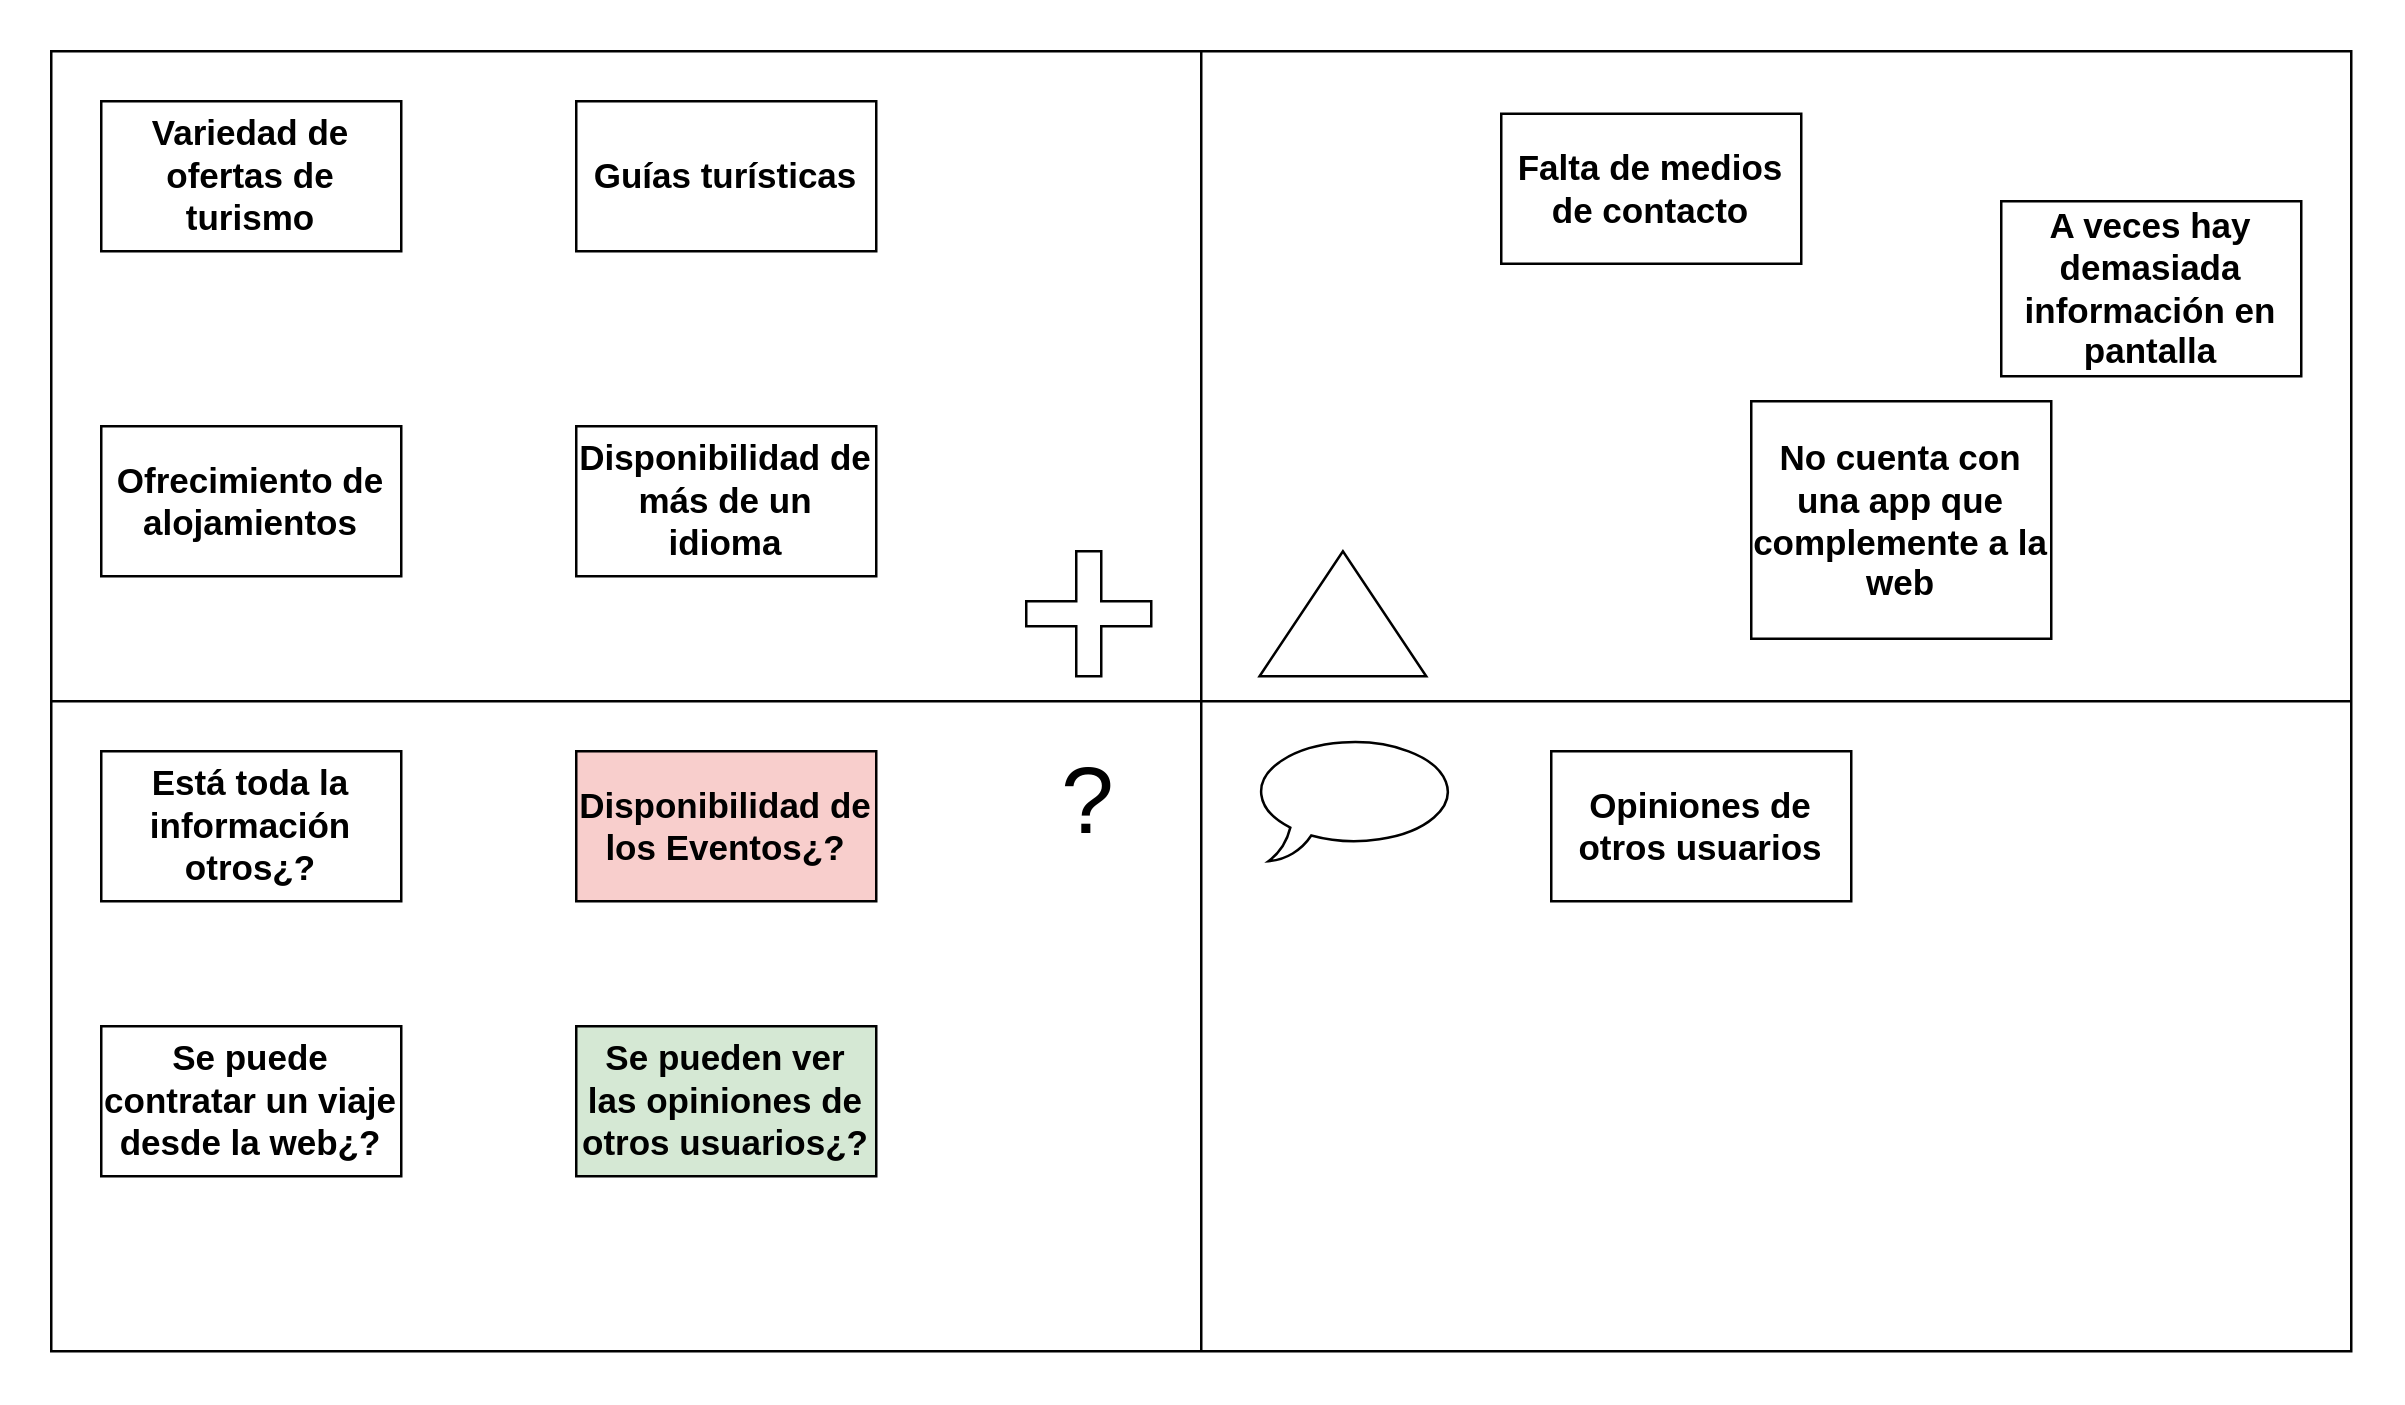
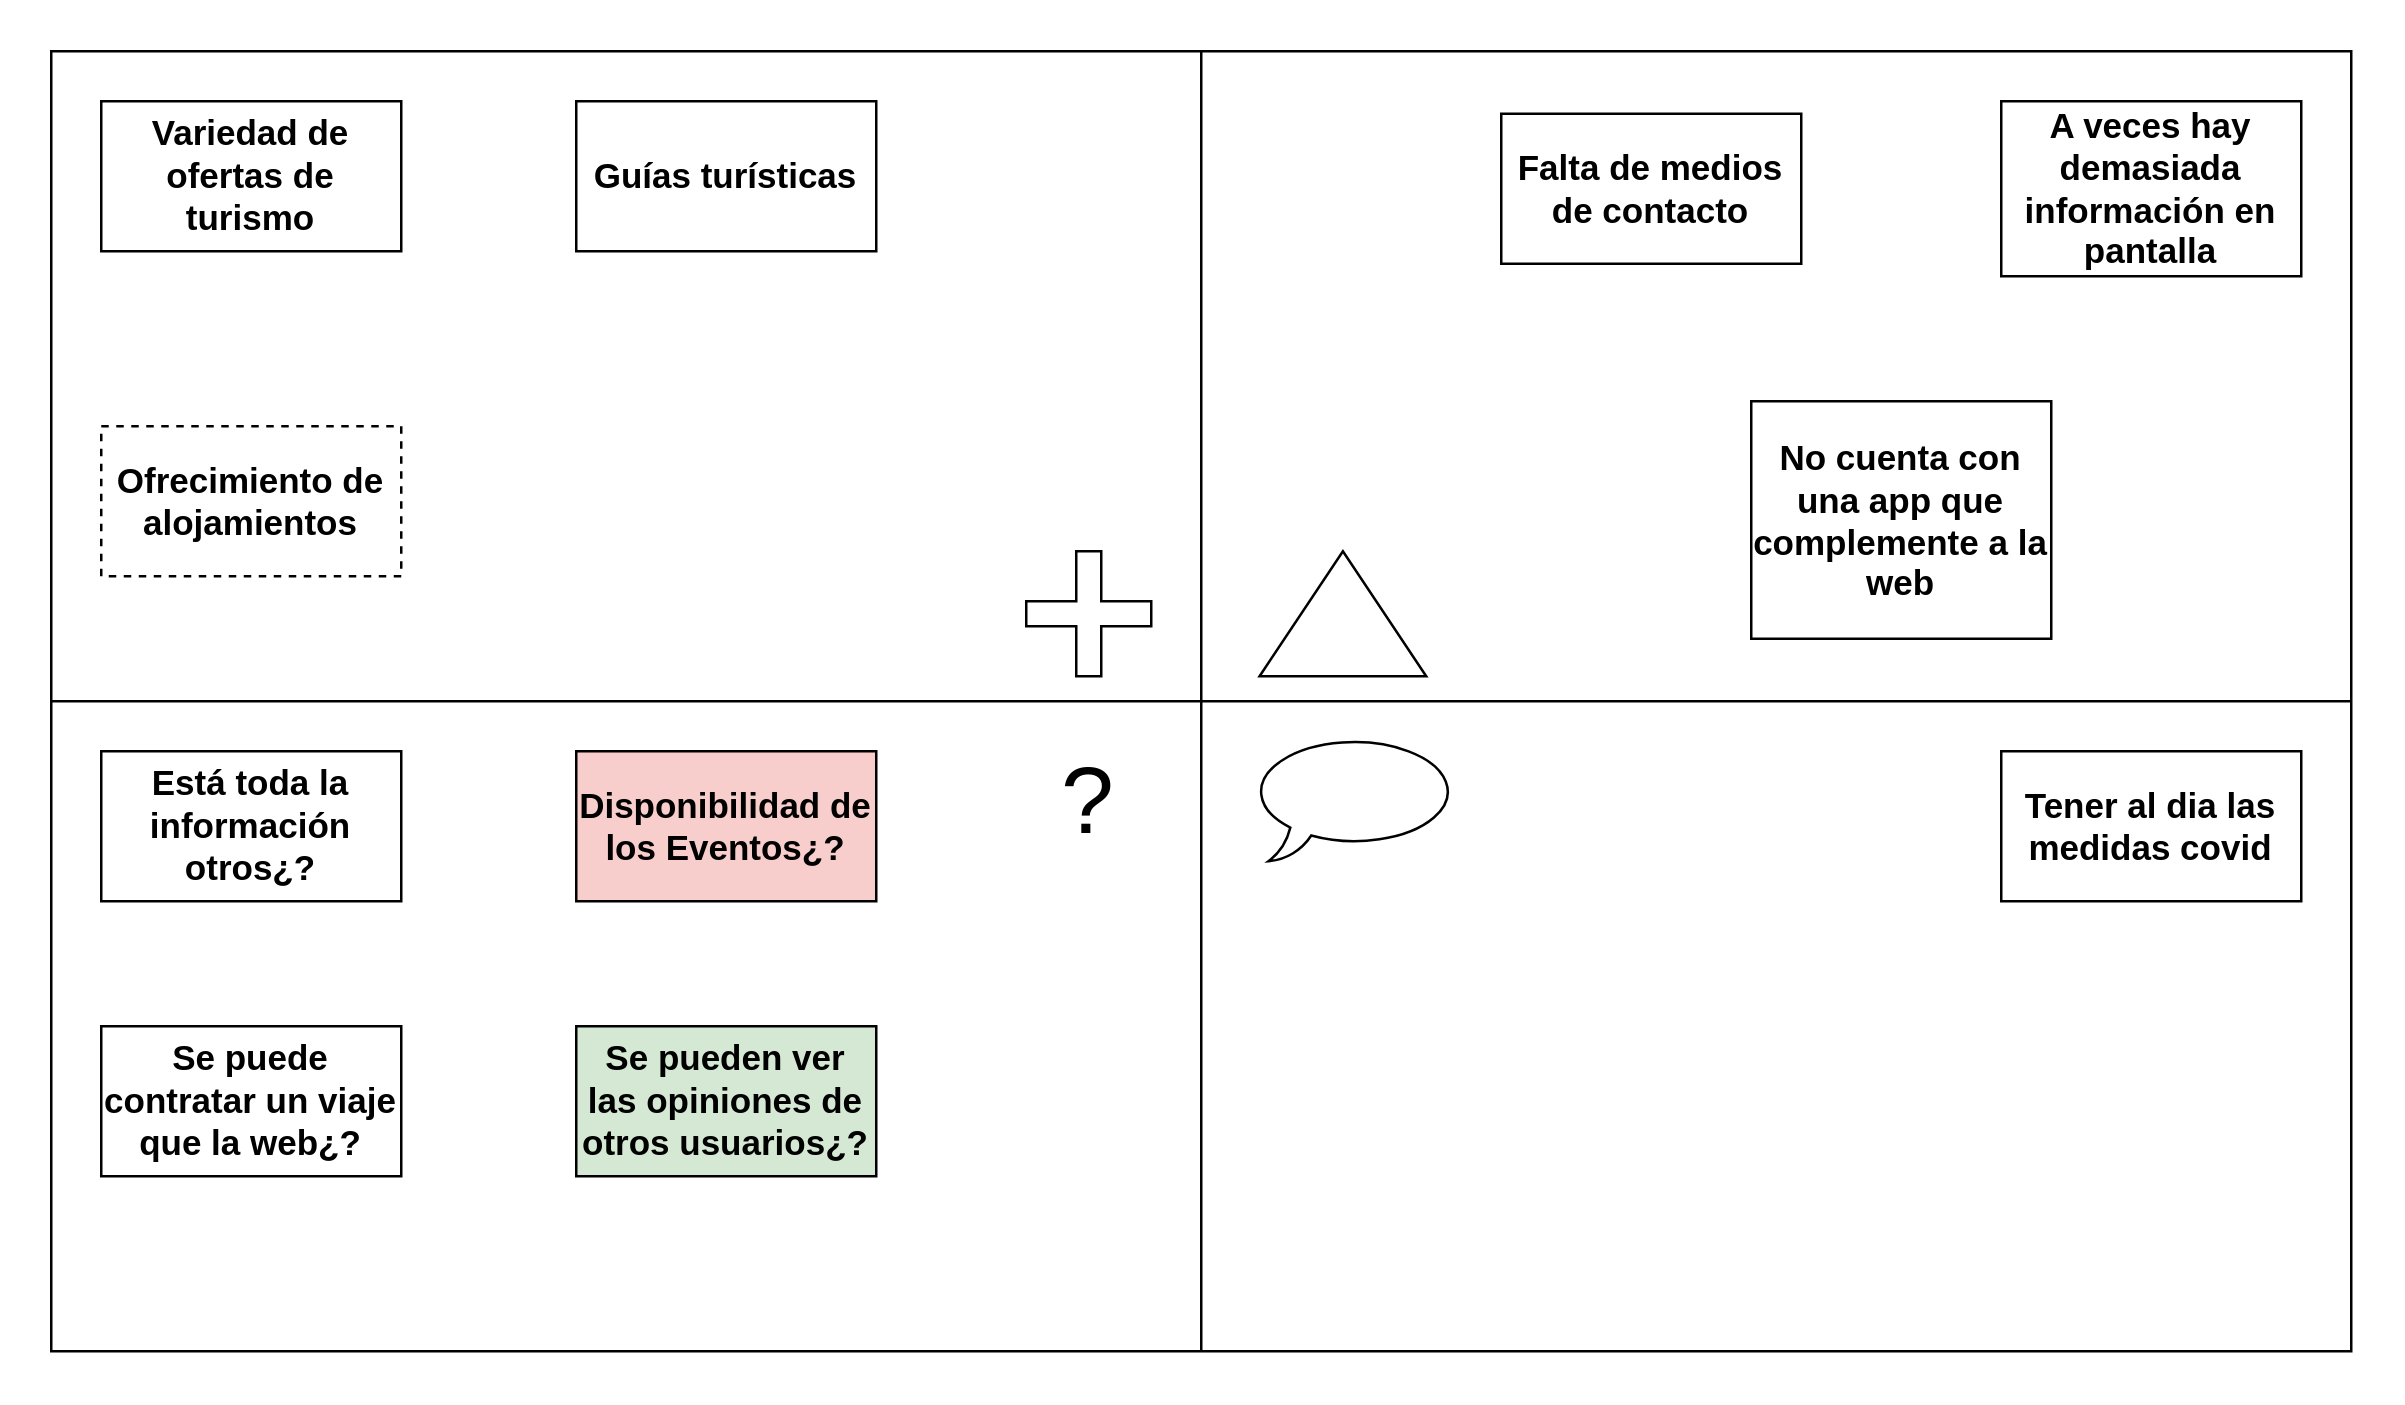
node "A veces hay demasiada información en pantalla": moved (2151, 289) -> (2151, 189)
node "Ofrecimiento de alojamientos": style solid -> dashed
node "Disponibilidad de más de un idioma": removed
node "Opiniones de otros usuarios": removed
node "Tener al dia las medidas covid": added
node "Se puede contratar un viaje desde la web¿?": label "Se puede contratar un viaje desde la web¿?" -> "Se puede contratar un viaje que la web¿?"
